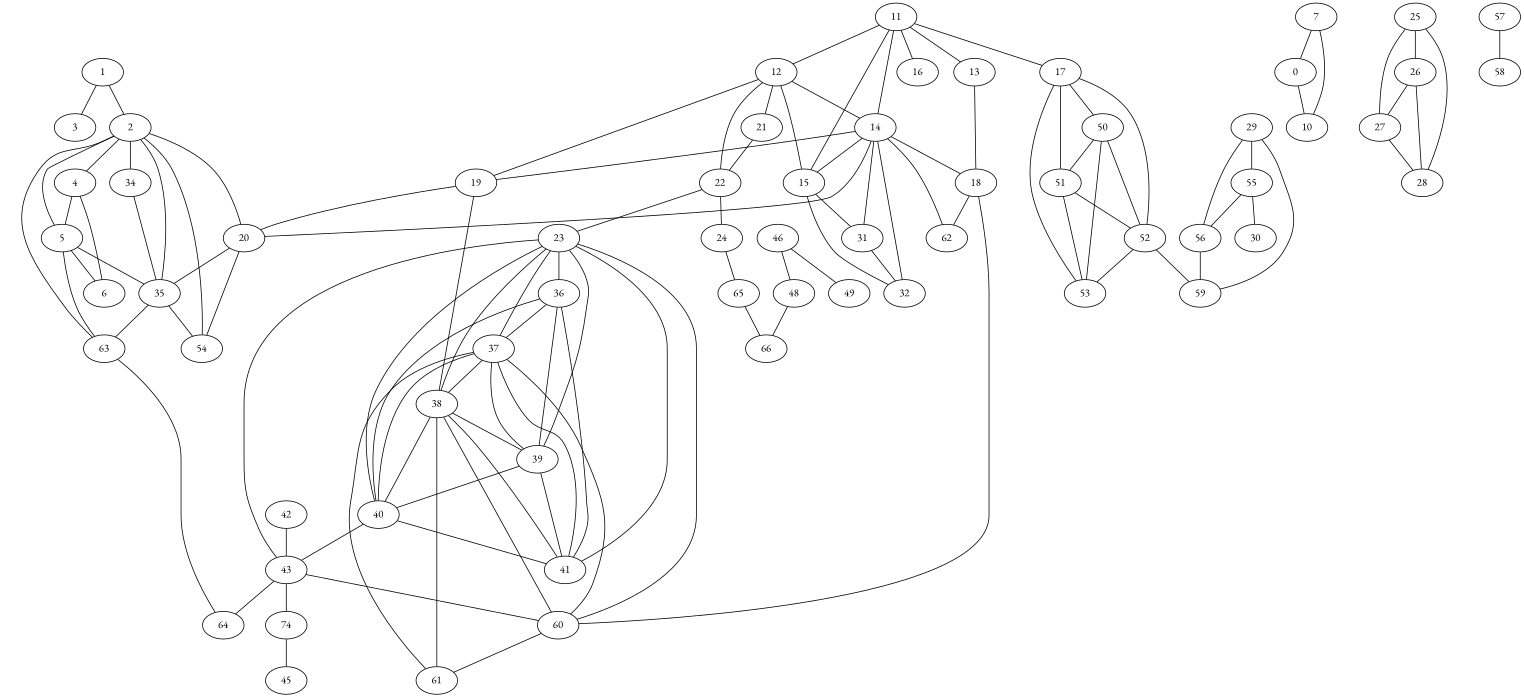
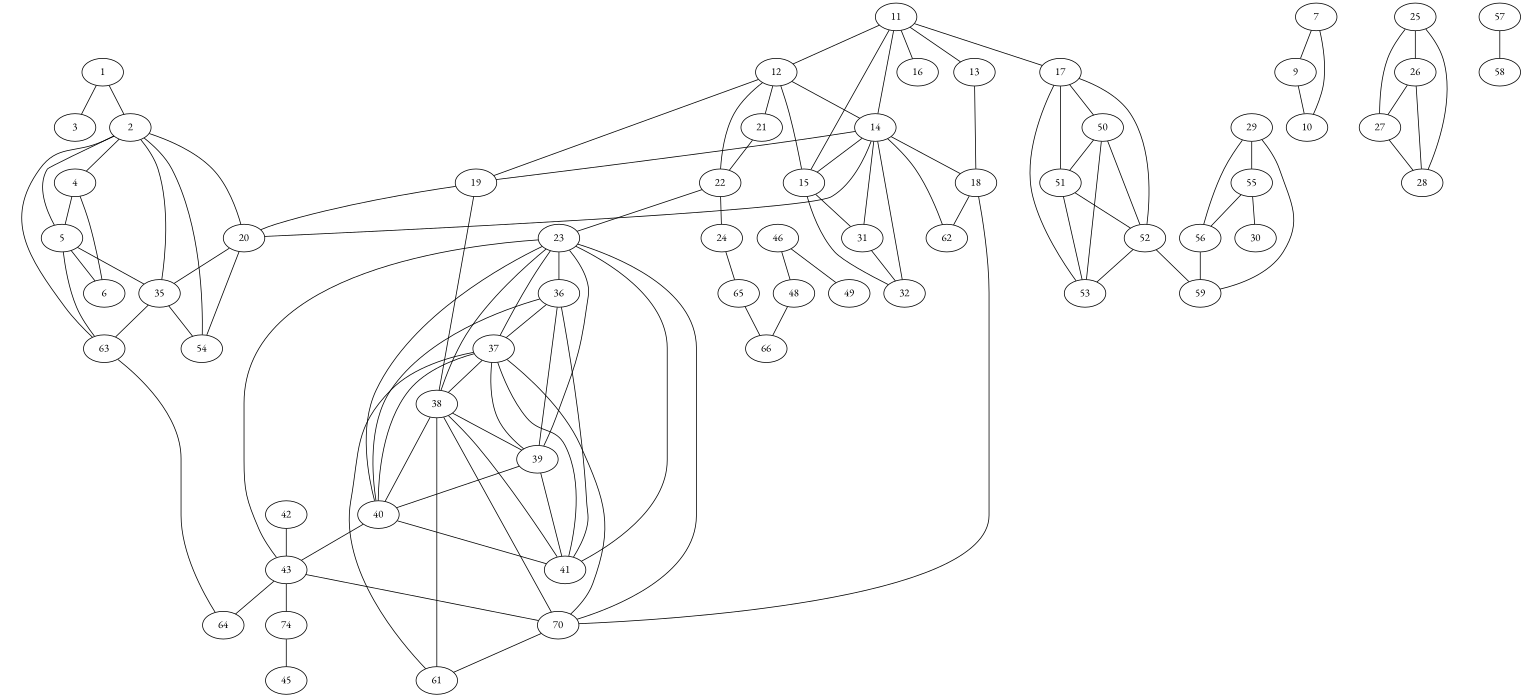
node "0": label "0" -> "9"
node "34": removed
node "60": label "60" -> "70"
